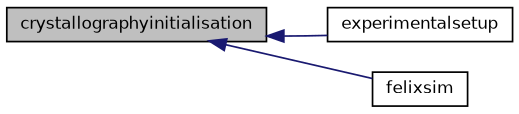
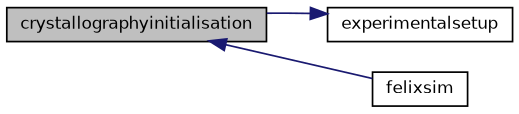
edge "experimentalsetup" -> "crystallographyinitialisation": reversed
